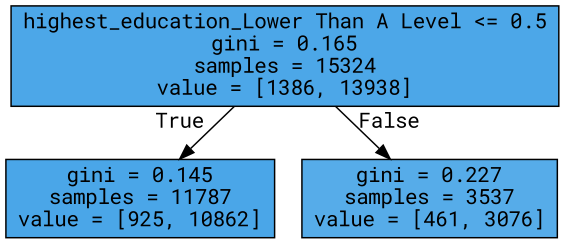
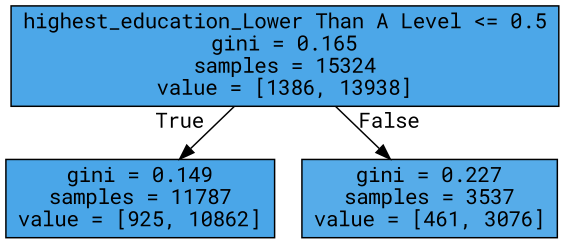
node "gini = 0.145 samples = 11787 value = [925, 10862]": label "gini = 0.145 samples = 11787 value = [925, 10862]" -> "gini = 0.149 samples = 11787 value = [925, 10862]"
